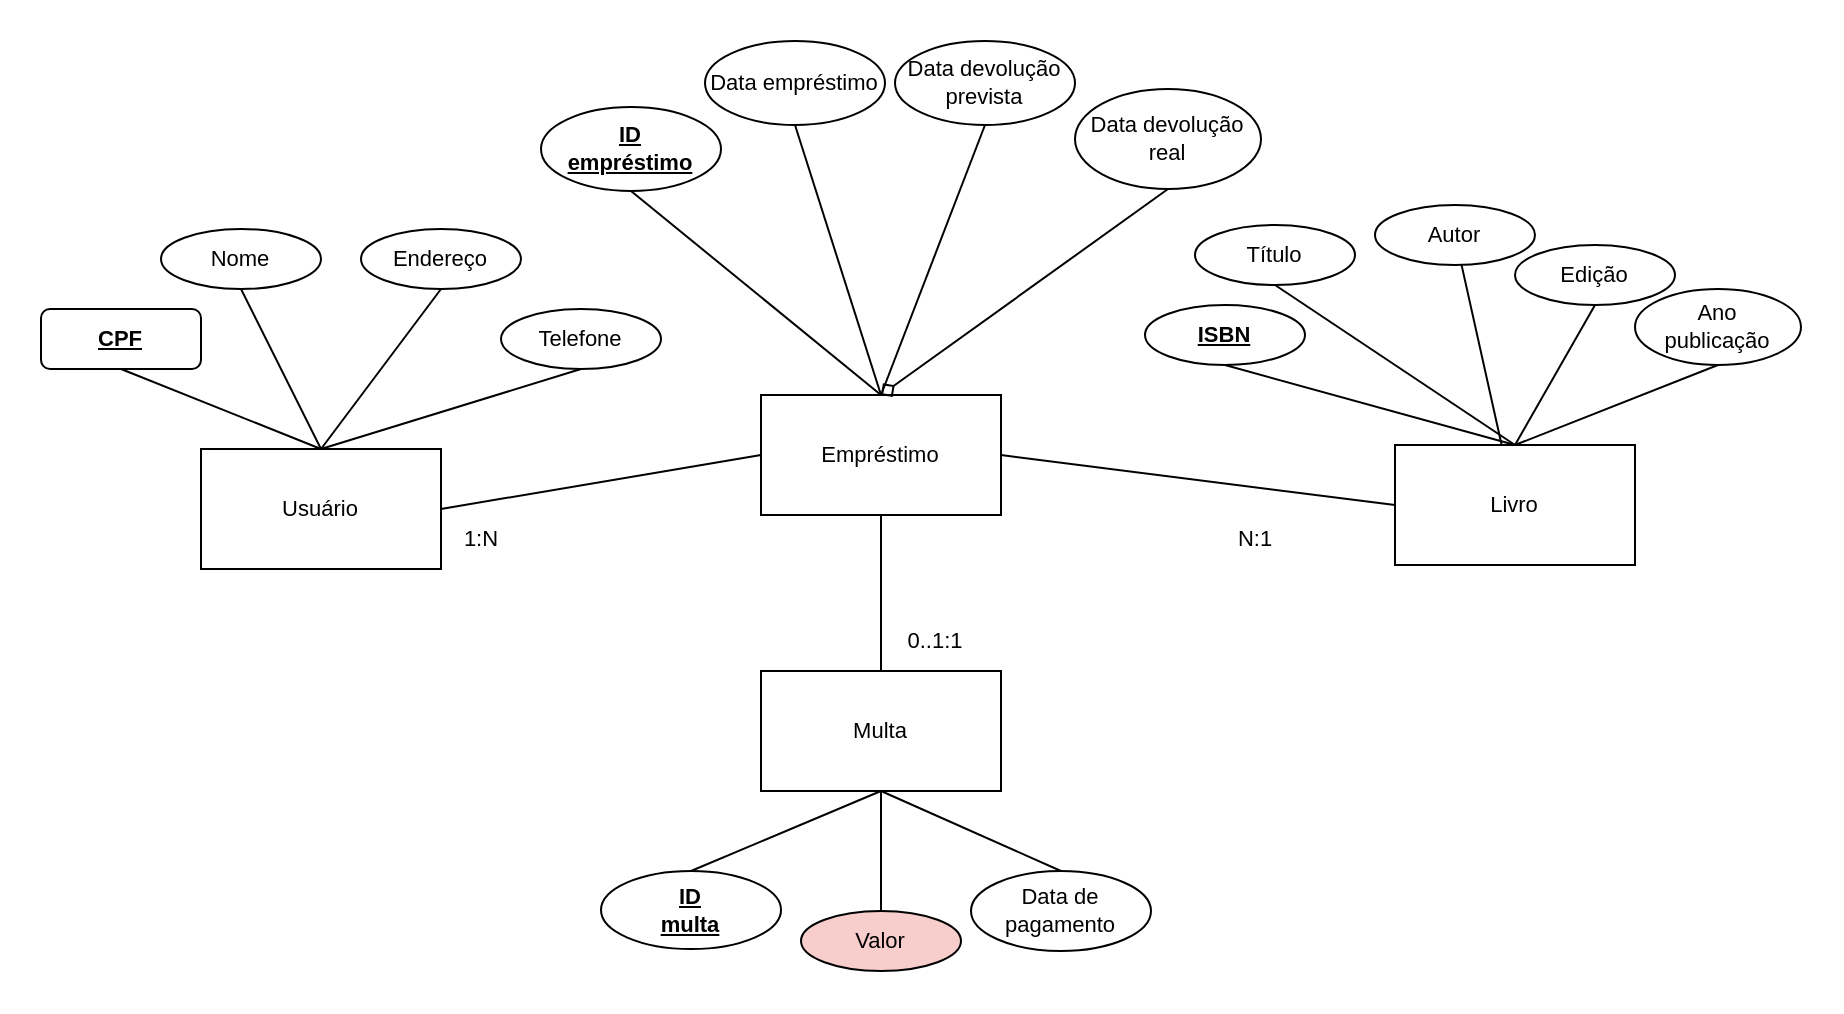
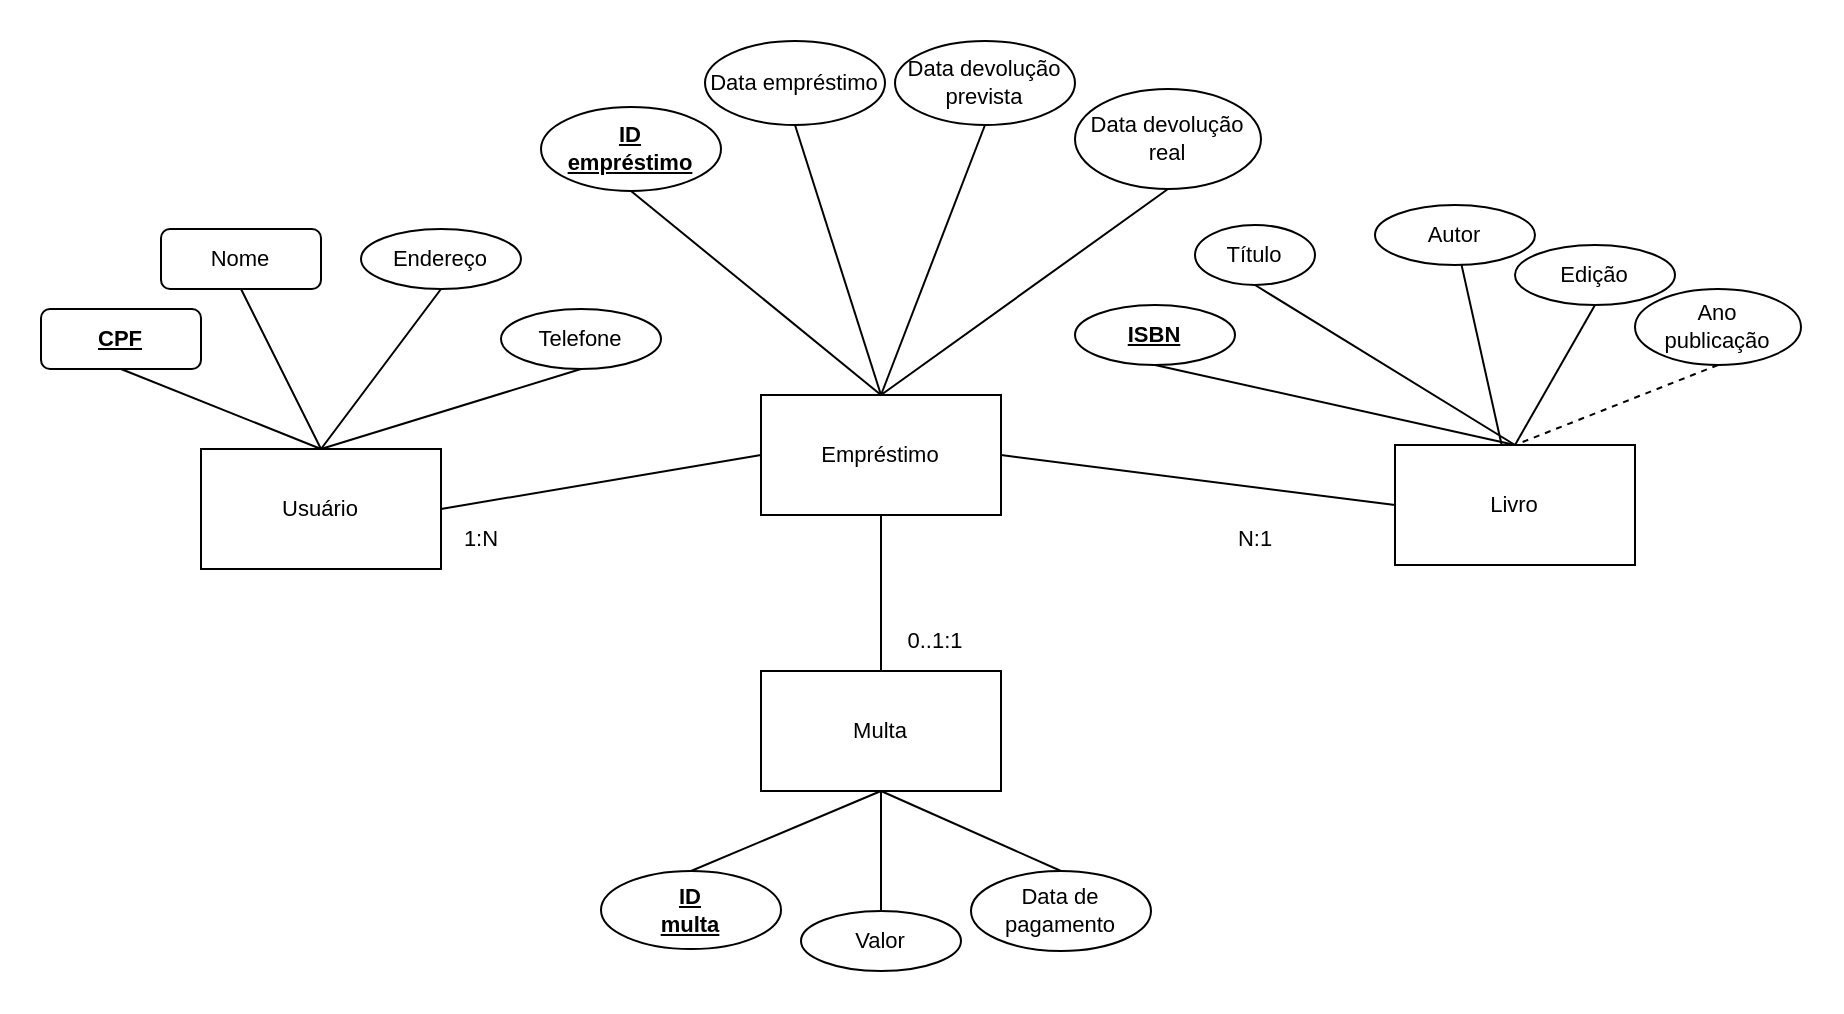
node "Título": size 160x60 -> 120x60
node "Nome": shape ellipse -> rounded rectangle
node "ISBN": moved (1225, 335) -> (1155, 335)
edge "Data devolução real" -> "Empréstimo": arrowhead diamond -> none
edge "Ano publicação" -- "Livro": style solid -> dashed
node "Valor": fillcolor #f8cecc -> #ffffff
